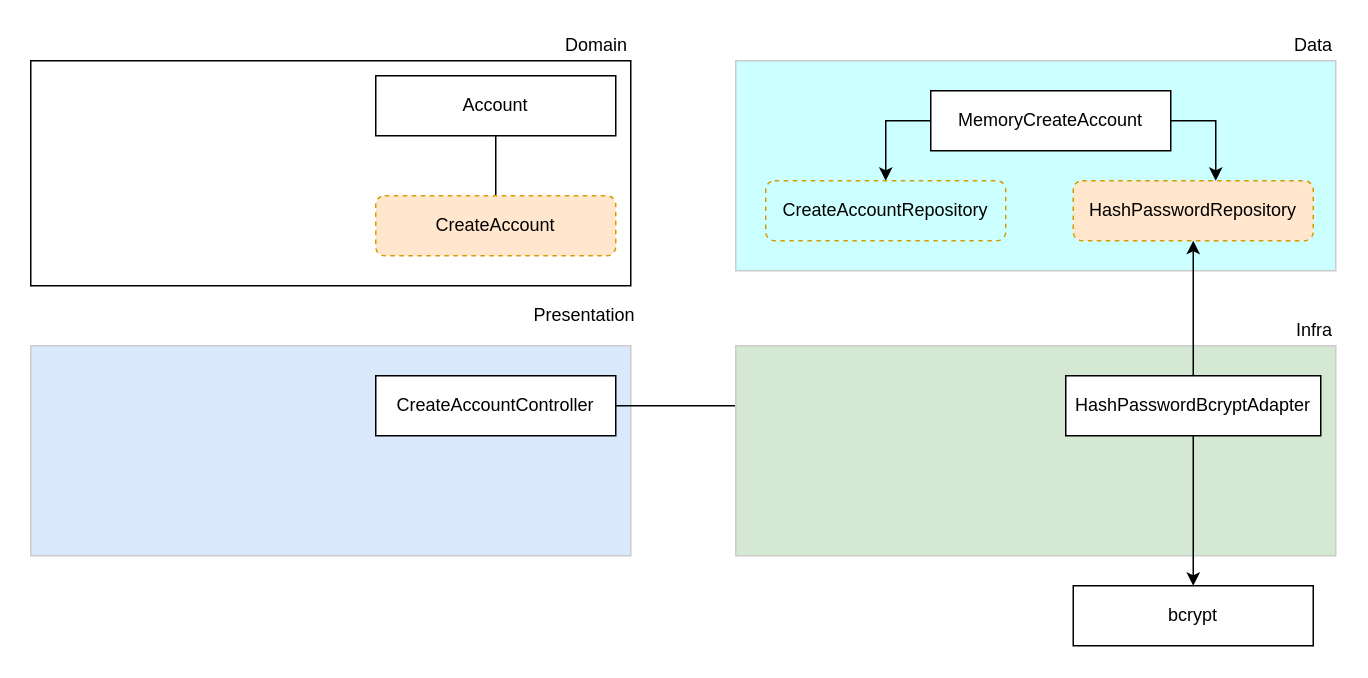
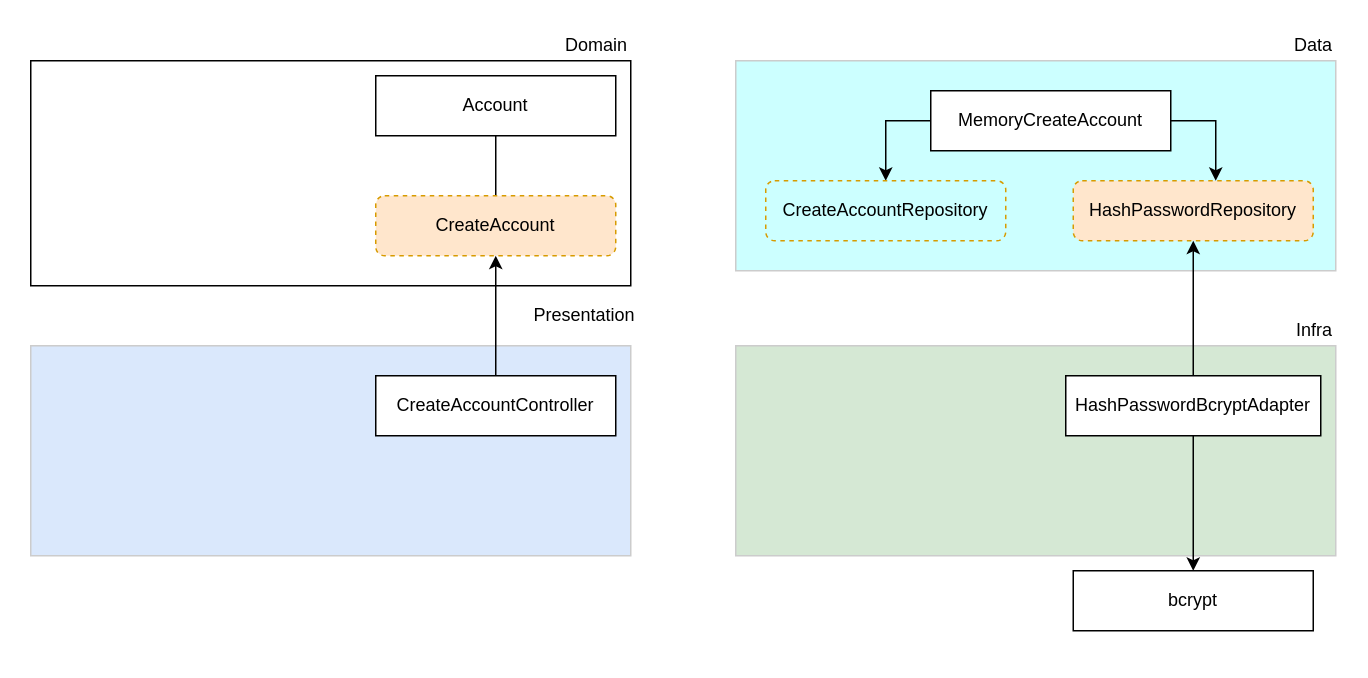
edge "CreateAccountController" -> "HashPasswordBcryptAdapter": now "CreateAccountController" -> "CreateAccount"
node "bcrypt": moved (1193, 616) -> (1193, 601)
